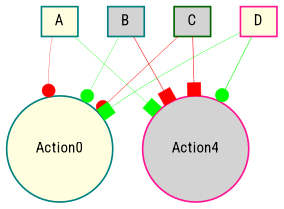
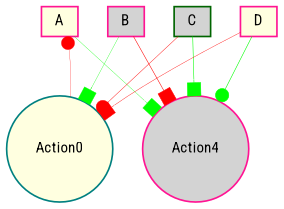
node "A": color teal -> deeppink
node "B": color teal -> deeppink
edge "B" -> "Action0": arrowhead dot -> box
edge "C" -> "Action4": color red -> green
edge "A" -> "Action0": reversed
edge "D" -> "Action0": color green -> red
